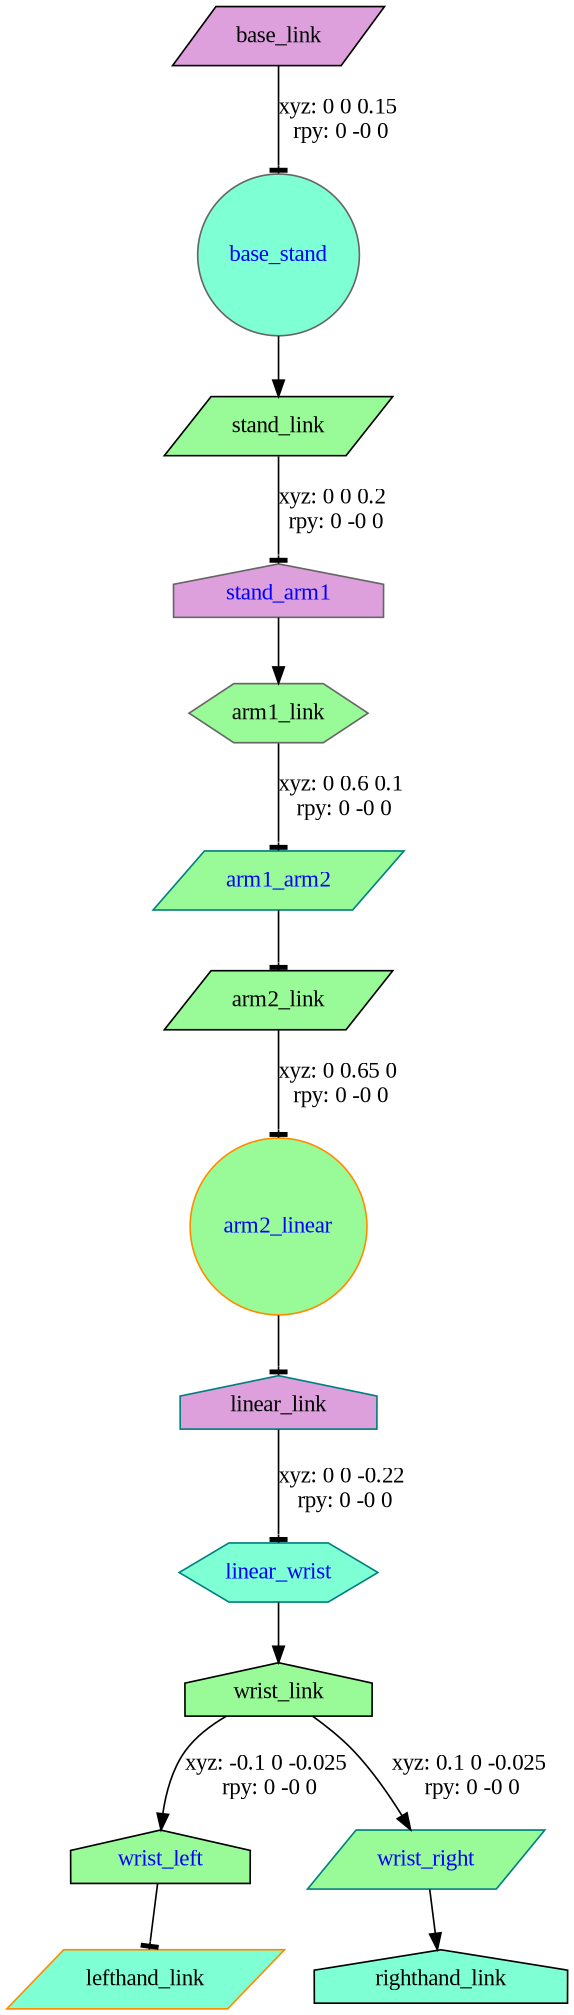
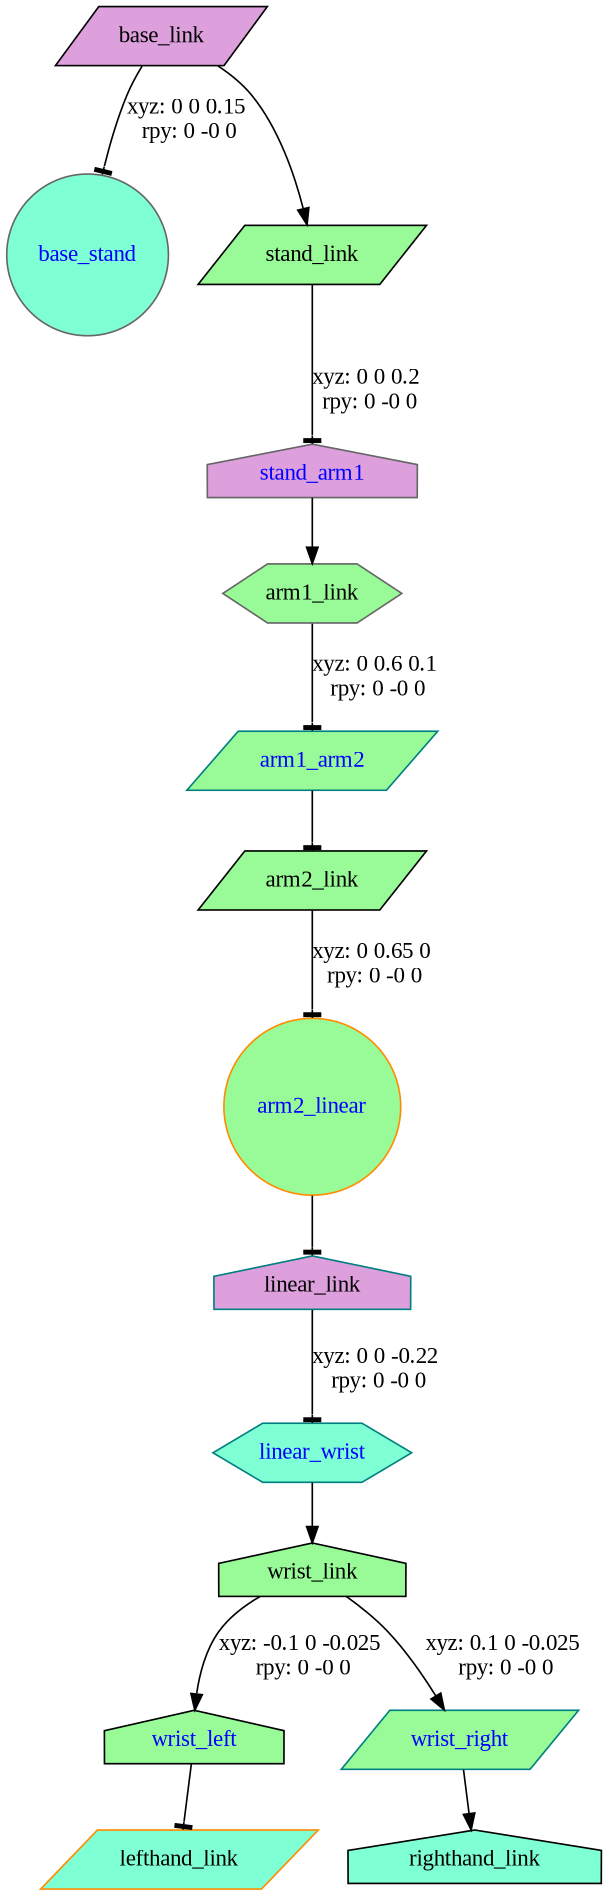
edge "base_stand" -> "stand_link": now "base_link" -> "stand_link"
